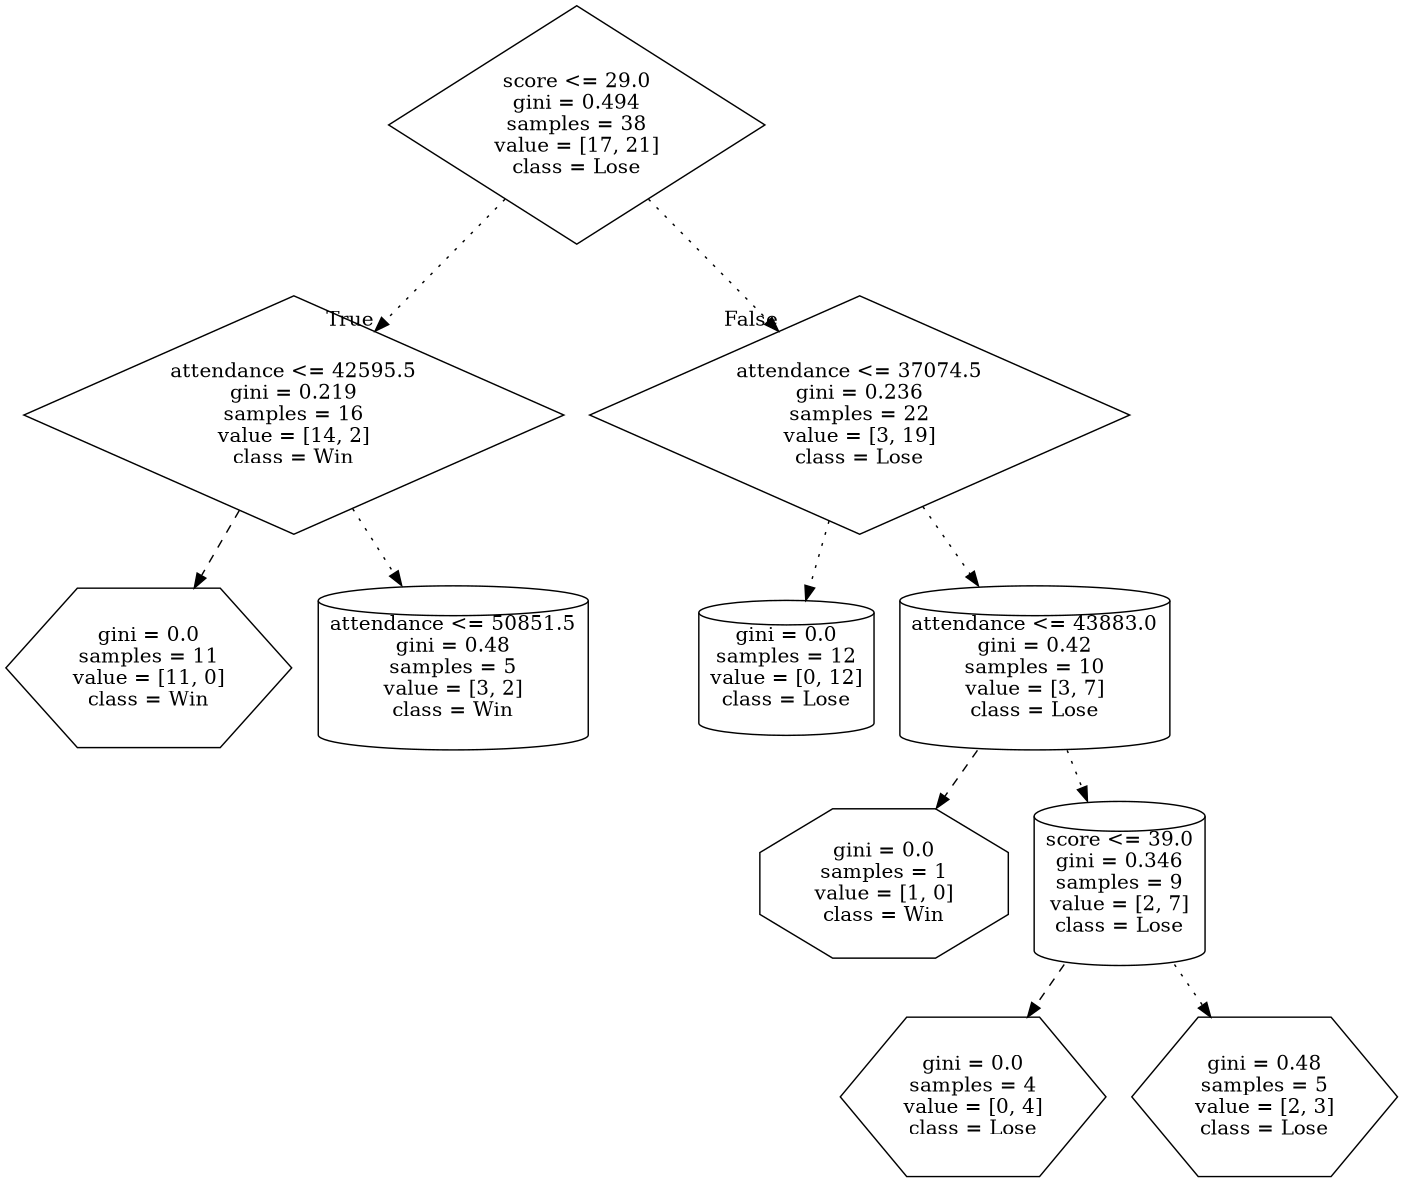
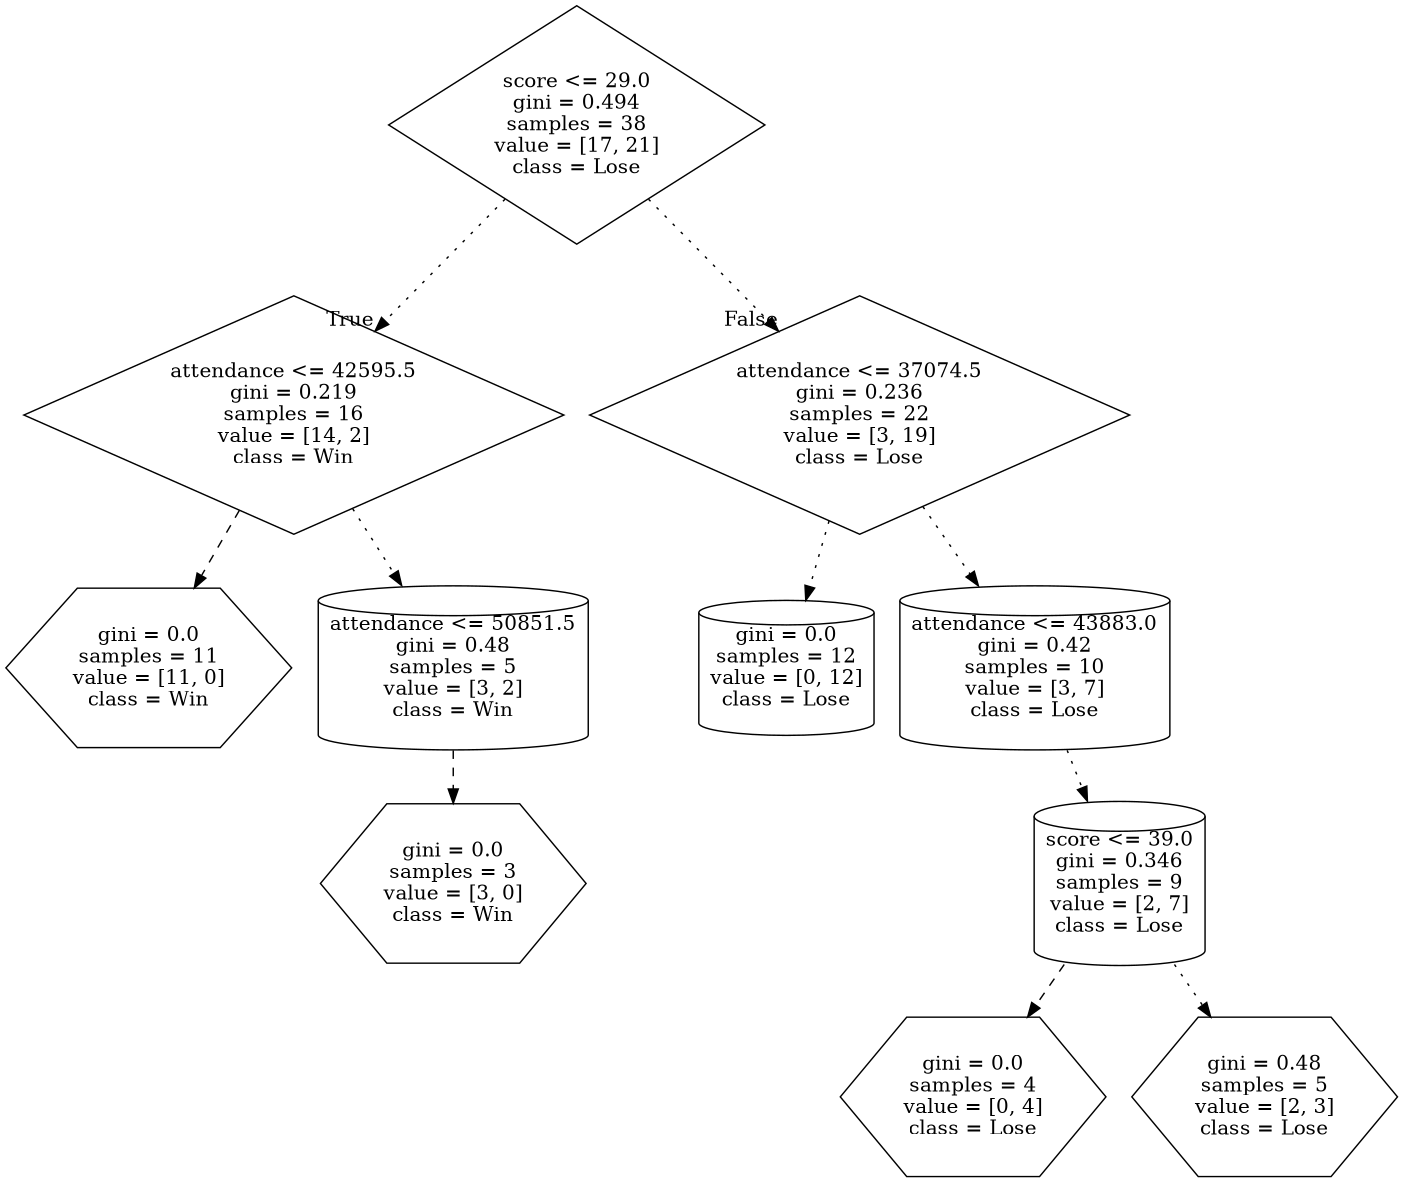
node "gini = 0.0 samples = 3 value = [3, 0] class = Win": added
node "gini = 0.0 samples = 1 value = [1, 0] class = Win": removed
